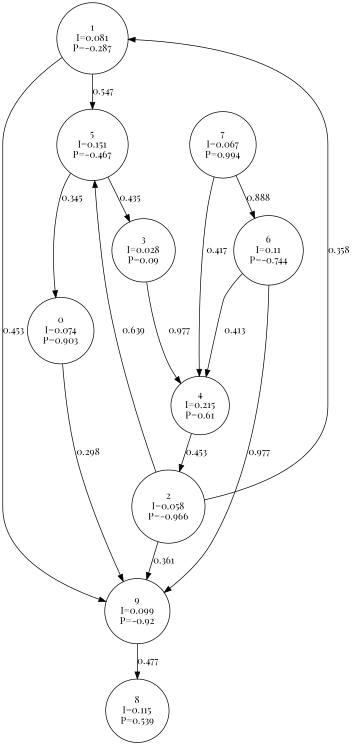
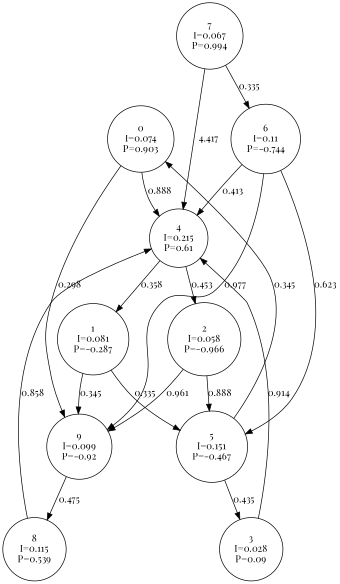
edge "1 I=0.081 P=-0.287" -> "5 I=0.151 P=-0.467": label "0.547" -> "0.335"
edge "0 I=0.074 P=0.903" -> "4 I=0.215 P=0.61": added, label "0.888"
edge "7 I=0.067 P=0.994" -> "6 I=0.11 P=-0.744": label "0.888" -> "0.335"
edge "2 I=0.058 P=-0.966" -> "1 I=0.081 P=-0.287": now "4 I=0.215 P=0.61" -> "1 I=0.081 P=-0.287"
edge "7 I=0.067 P=0.994" -> "4 I=0.215 P=0.61": label "0.417" -> "4.417"
edge "6 I=0.11 P=-0.744" -> "5 I=0.151 P=-0.467": added, label "0.623"
edge "1 I=0.081 P=-0.287" -> "9 I=0.099 P=-0.92": label "0.453" -> "0.345"
edge "2 I=0.058 P=-0.966" -> "5 I=0.151 P=-0.467": label "0.639" -> "0.888"
edge "3 I=0.028 P=0.09" -> "4 I=0.215 P=0.61": label "0.977" -> "0.914"
edge "8 I=0.115 P=0.539" -> "4 I=0.215 P=0.61": added, label "0.858"
edge "2 I=0.058 P=-0.966" -> "9 I=0.099 P=-0.92": label "0.361" -> "0.961"
edge "9 I=0.099 P=-0.92" -> "8 I=0.115 P=0.539": label "0.477" -> "0.475"
